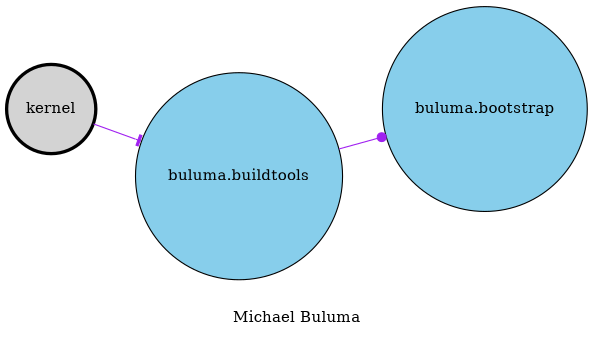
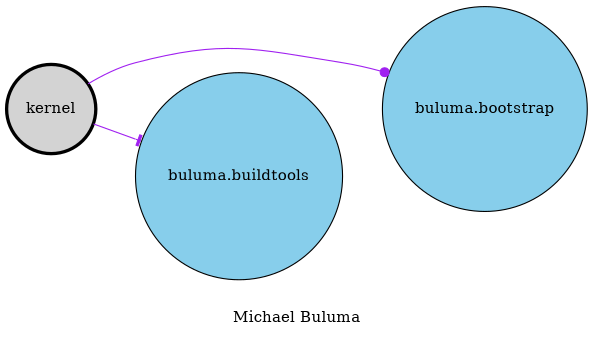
edge "buluma.buildtools" -> "buluma.bootstrap": now "kernel" -> "buluma.bootstrap"
